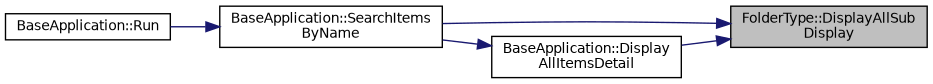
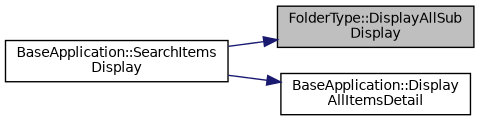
node "BaseApplication::Run": removed
node "BaseApplication::SearchItems ByName": label "BaseApplication::SearchItems ByName" -> "BaseApplication::SearchItems Display"
edge "BaseApplication::Display AllItemsDetail" -> "FolderType::DisplayAllSub Display": removed
